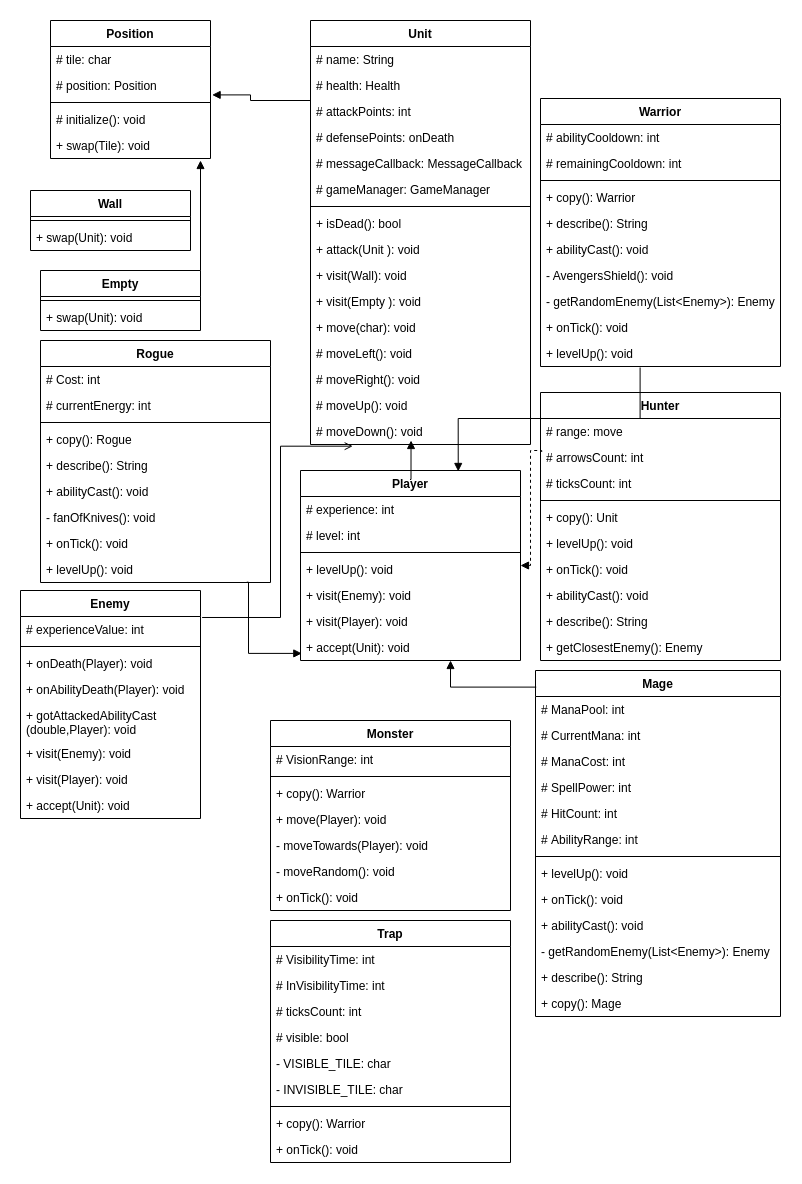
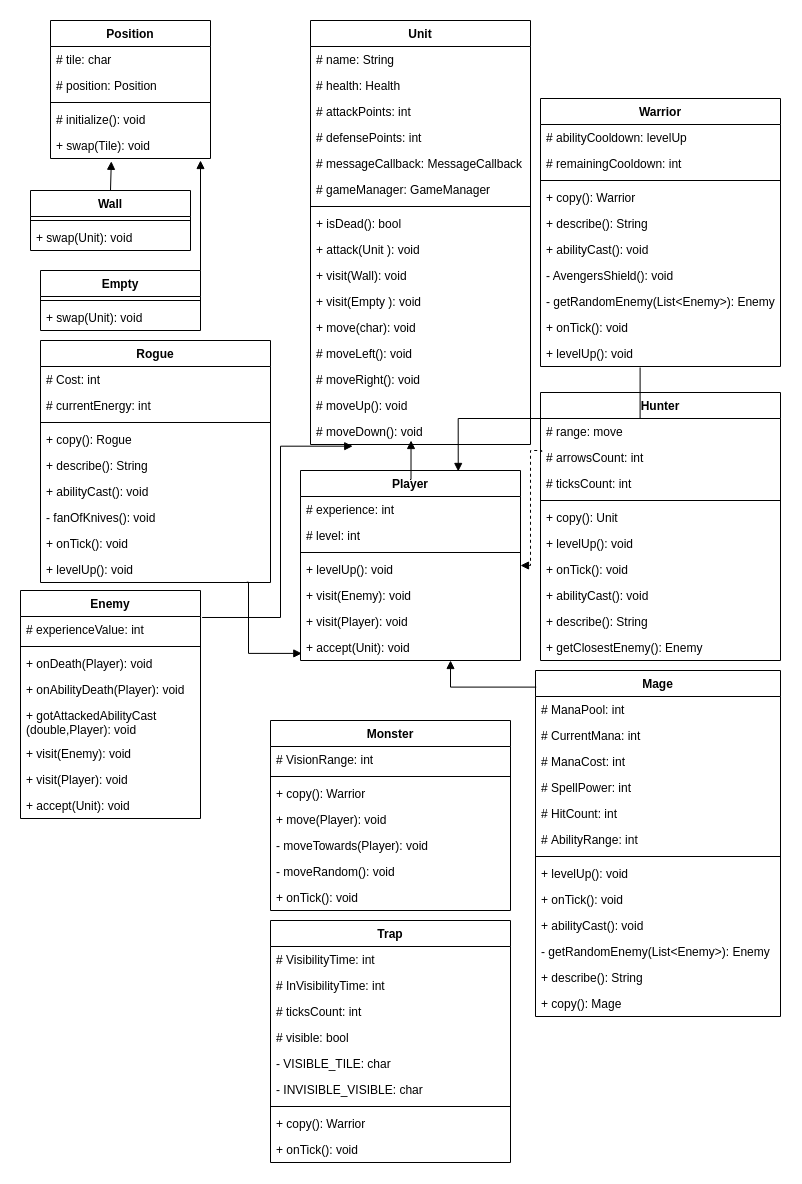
edge "# attackPoints: int" -> "# position: Position": removed
node "# defensePoints: onDeath": label "# defensePoints: onDeath" -> "# defensePoints: int"
node "# abilityCooldown: int": label "# abilityCooldown: int" -> "# abilityCooldown: levelUp"
edge "Wall" -> "+ swap(Tile): void": added
edge "# experienceValue: int" -> "# moveDown(): void": arrowhead open -> block
node "- INVISIBLE_TILE: char": label "- INVISIBLE_TILE: char" -> "- INVISIBLE_VISIBLE: char"
